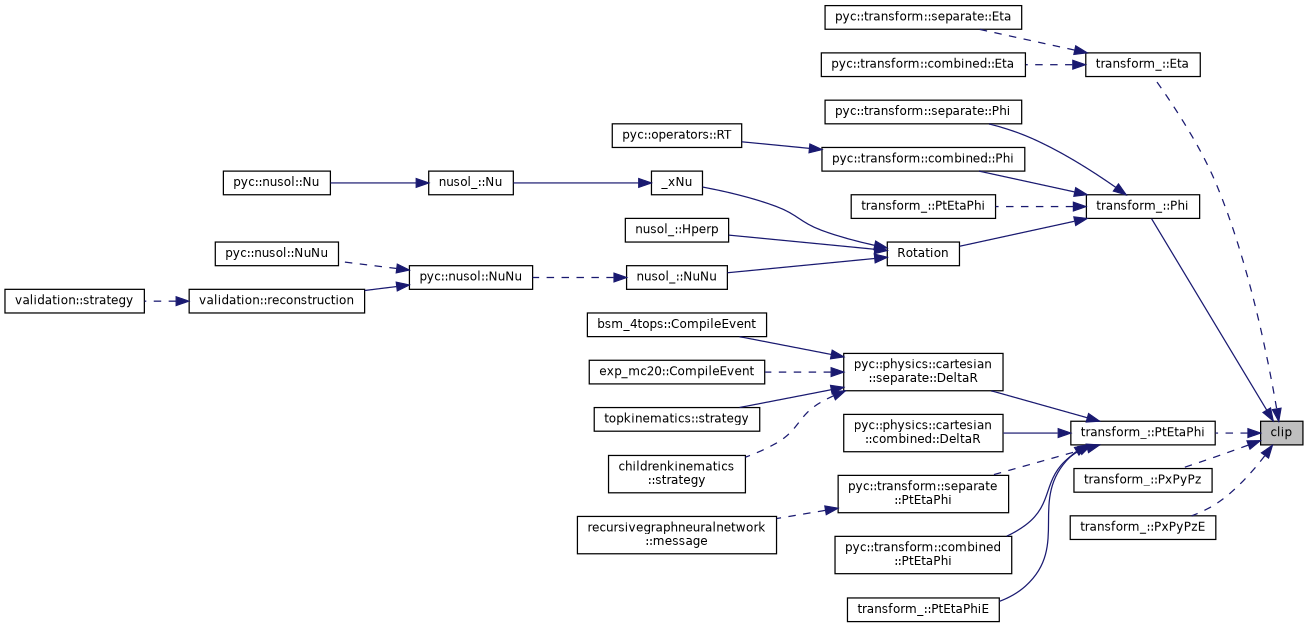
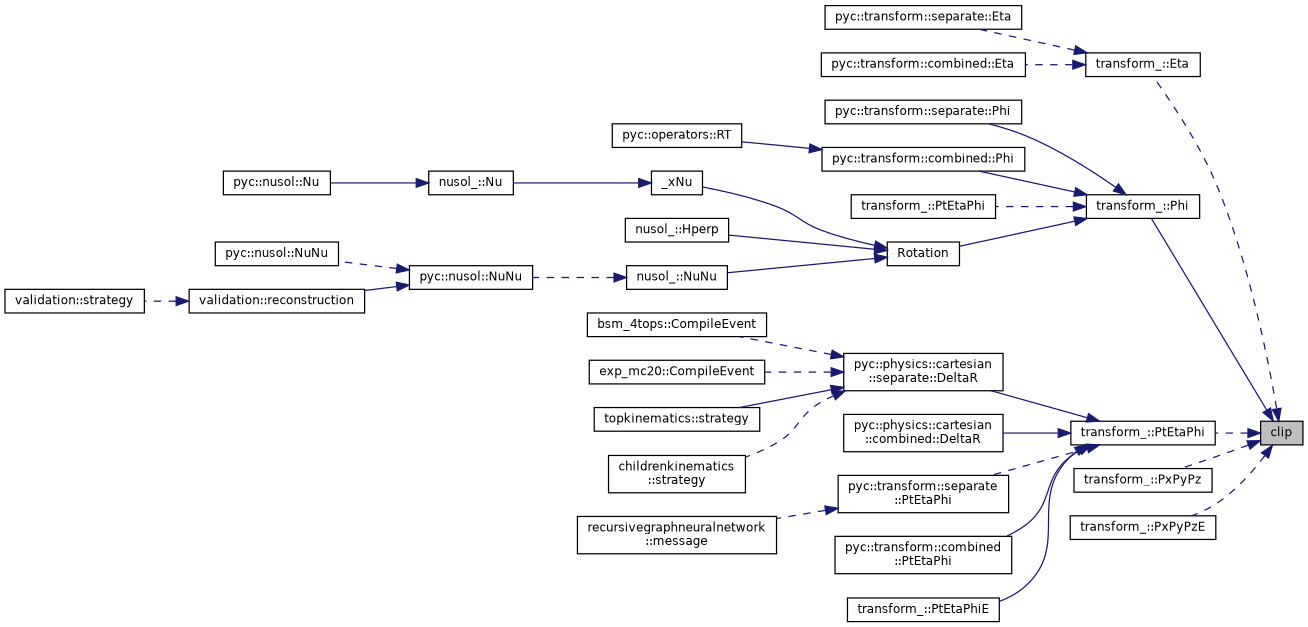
edge "bsm_4tops::CompileEvent" -> "pyc::physics::cartesian ::separate::DeltaR": style solid -> dashed
